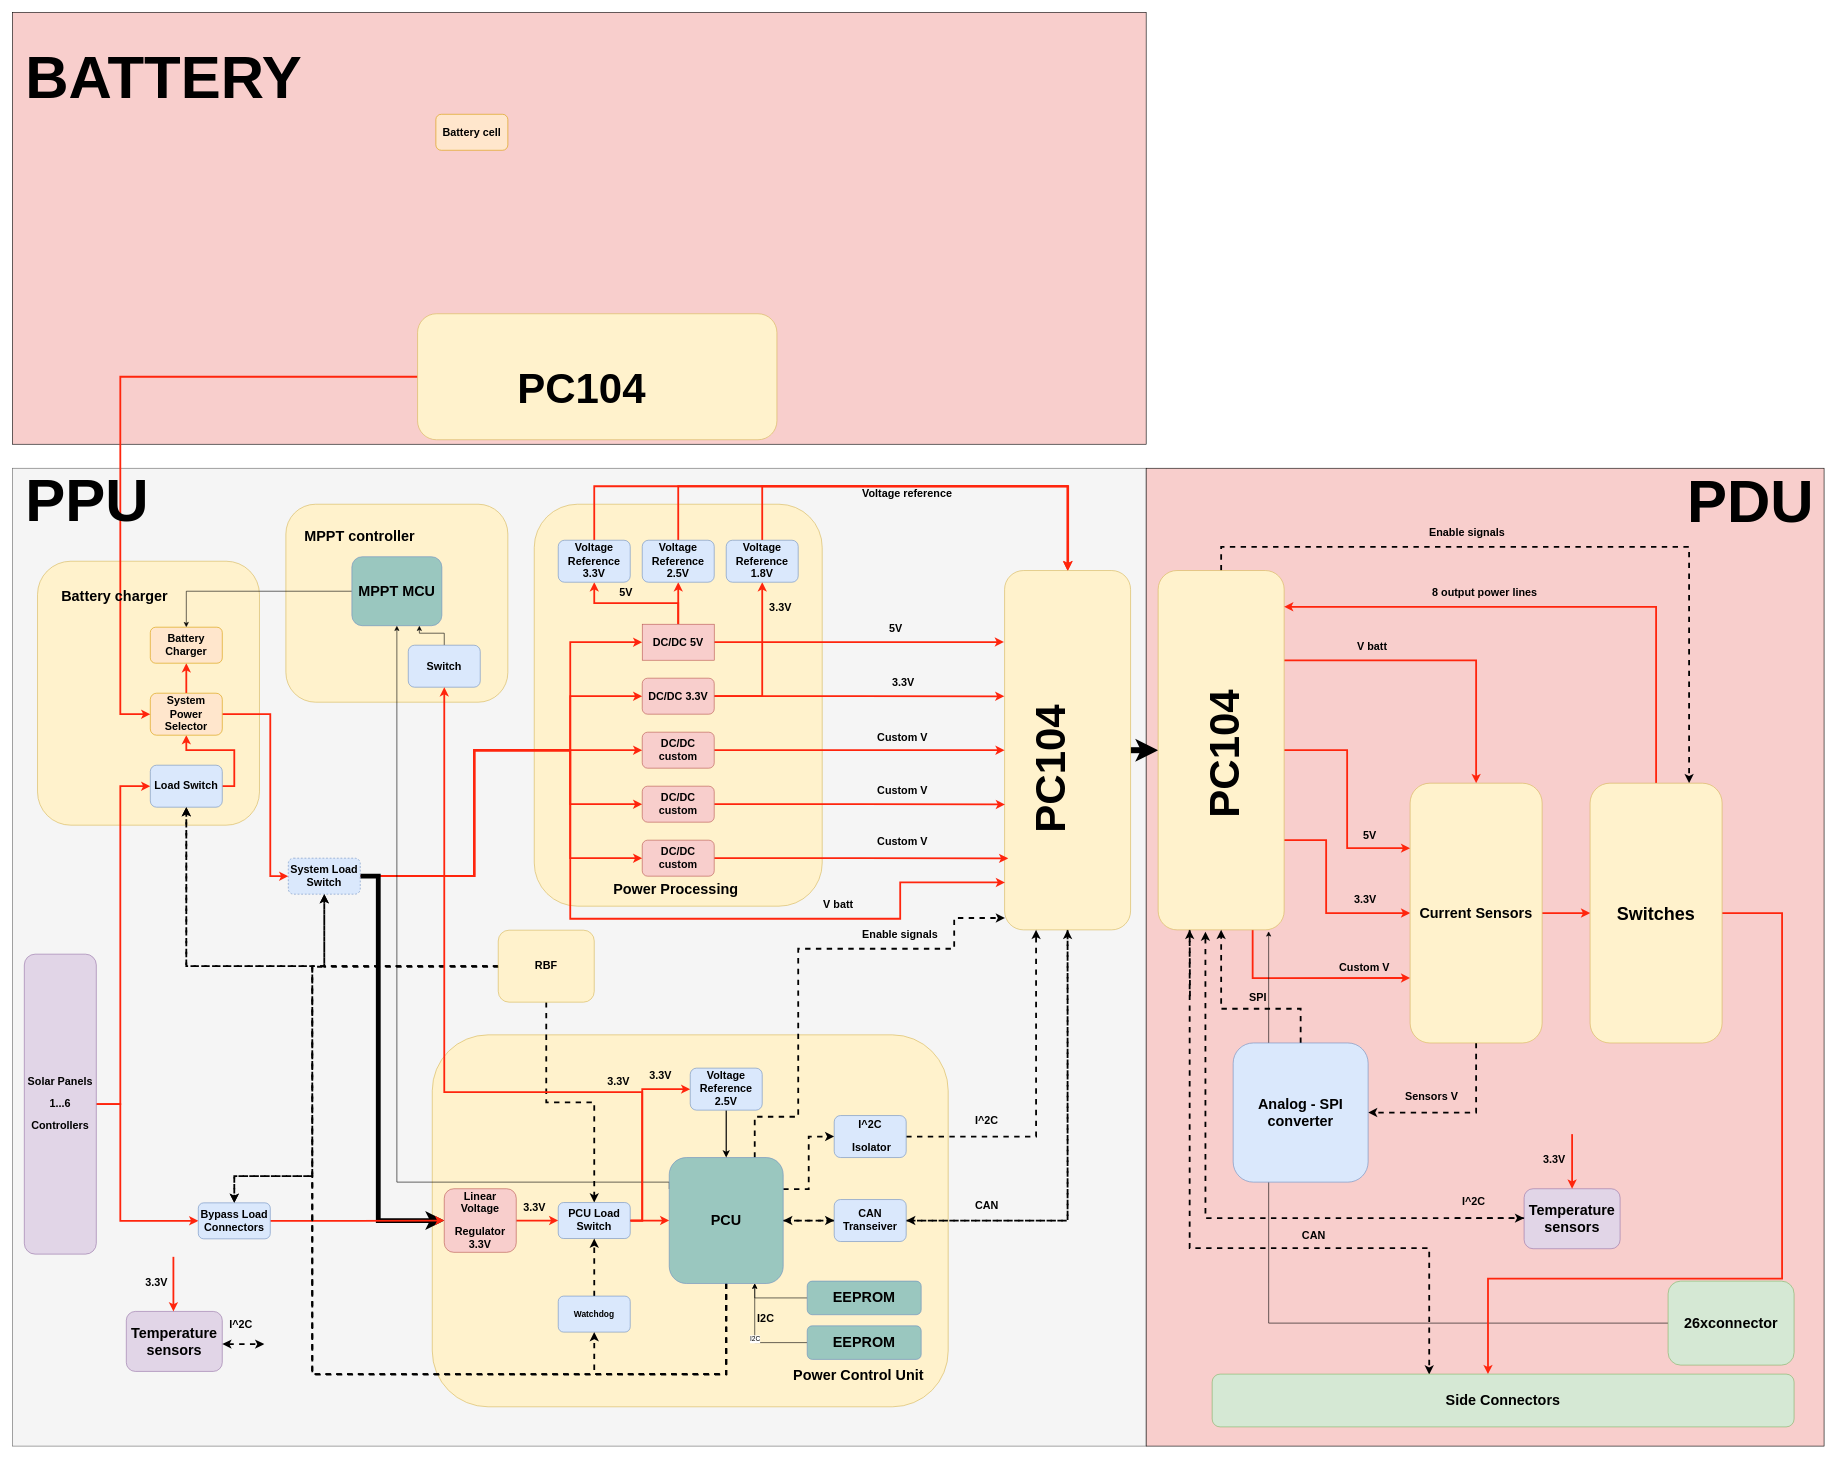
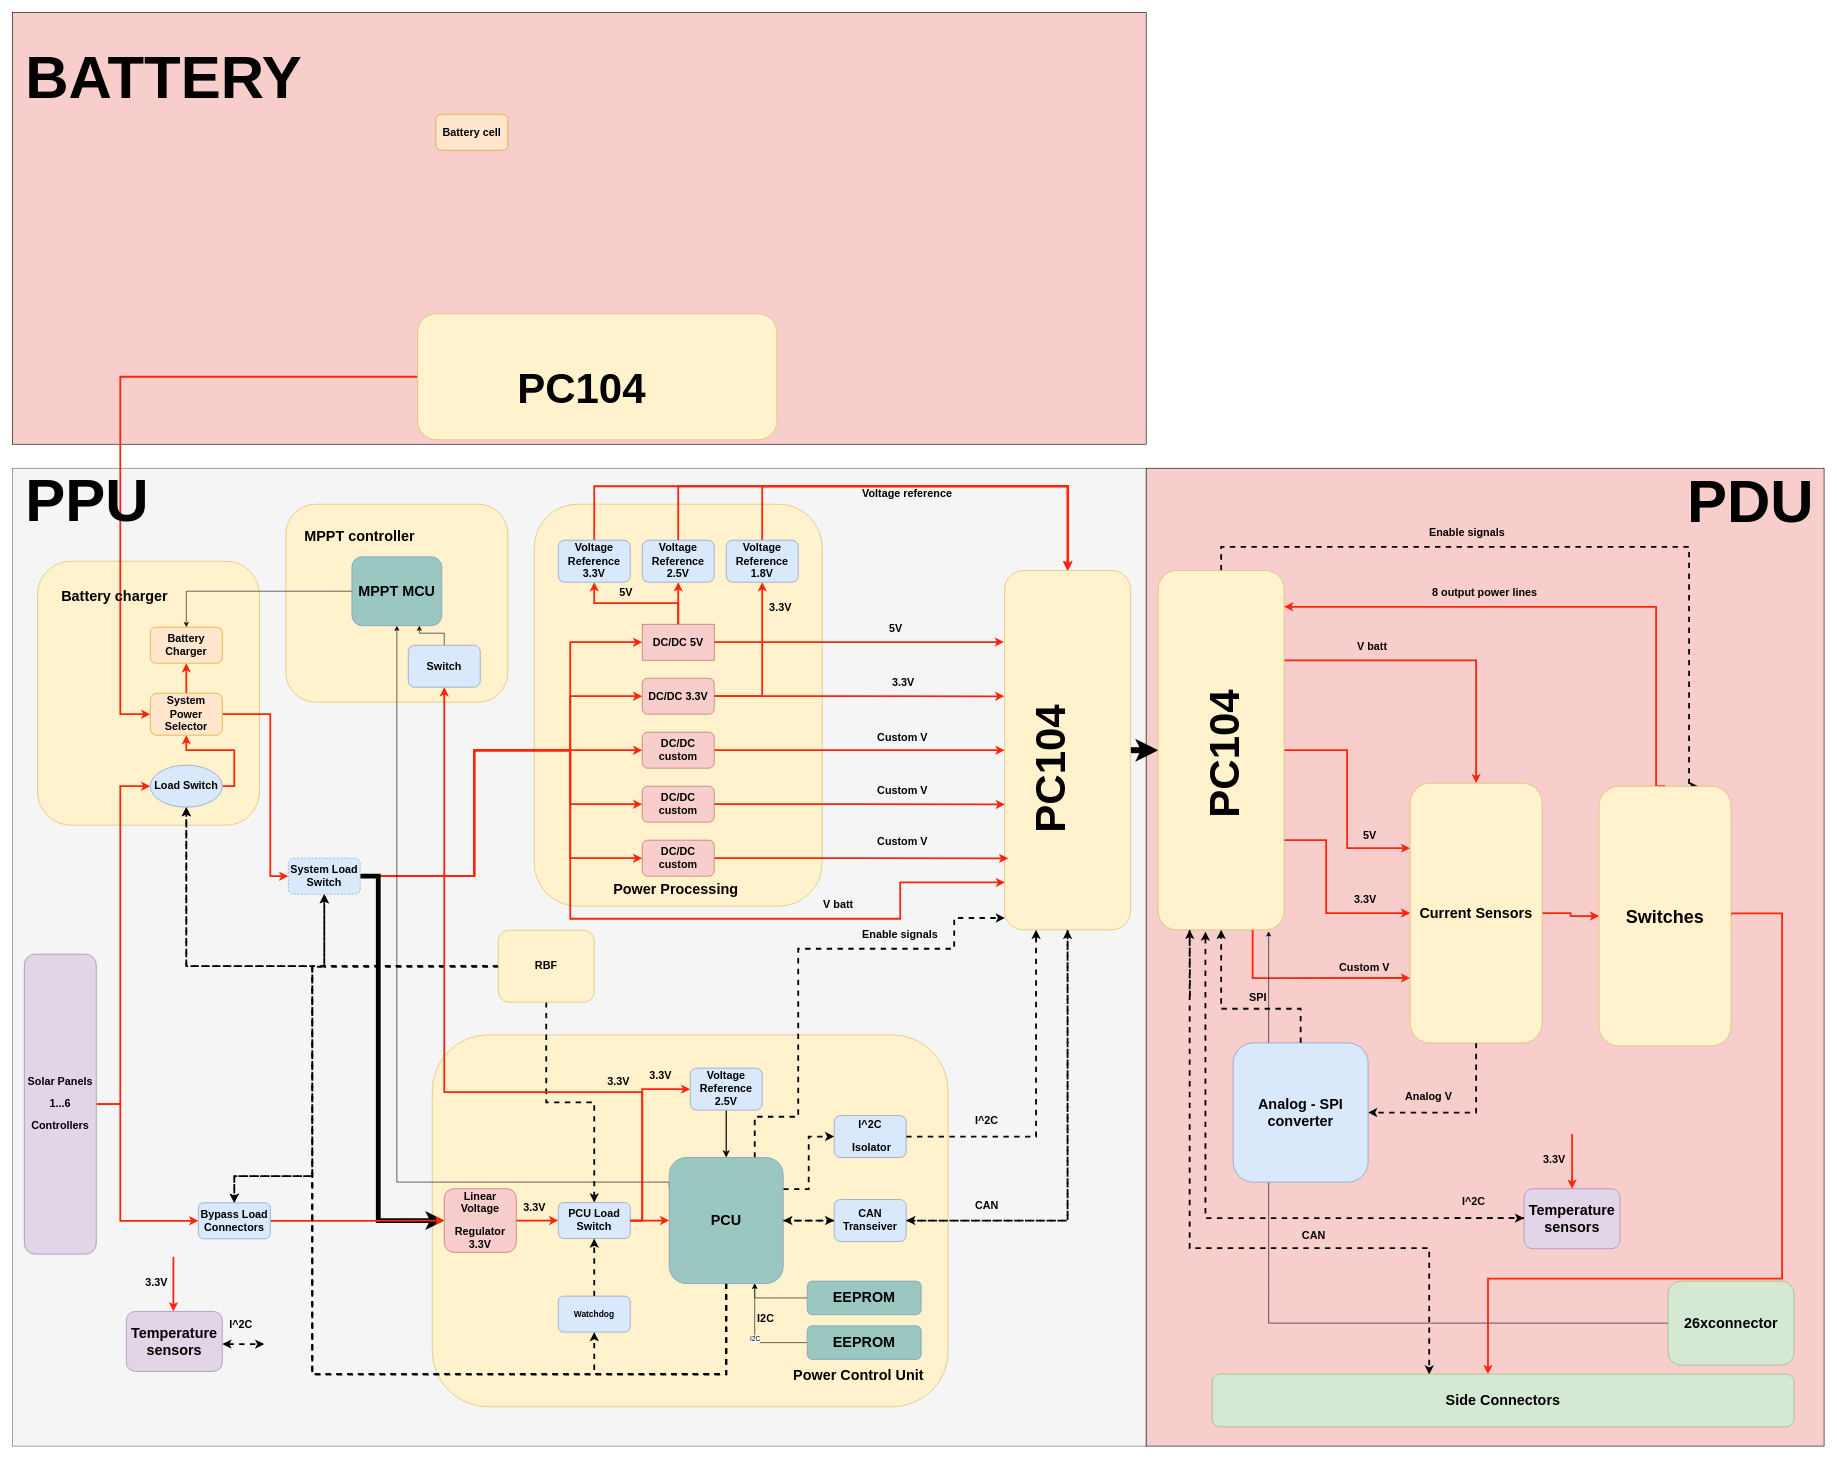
node "Load Switch": shape rounded rectangle -> ellipse
node "Switches": moved (1656, 913) -> (1665, 916)
node "Sensors V": label "Sensors V" -> "Analog V"
